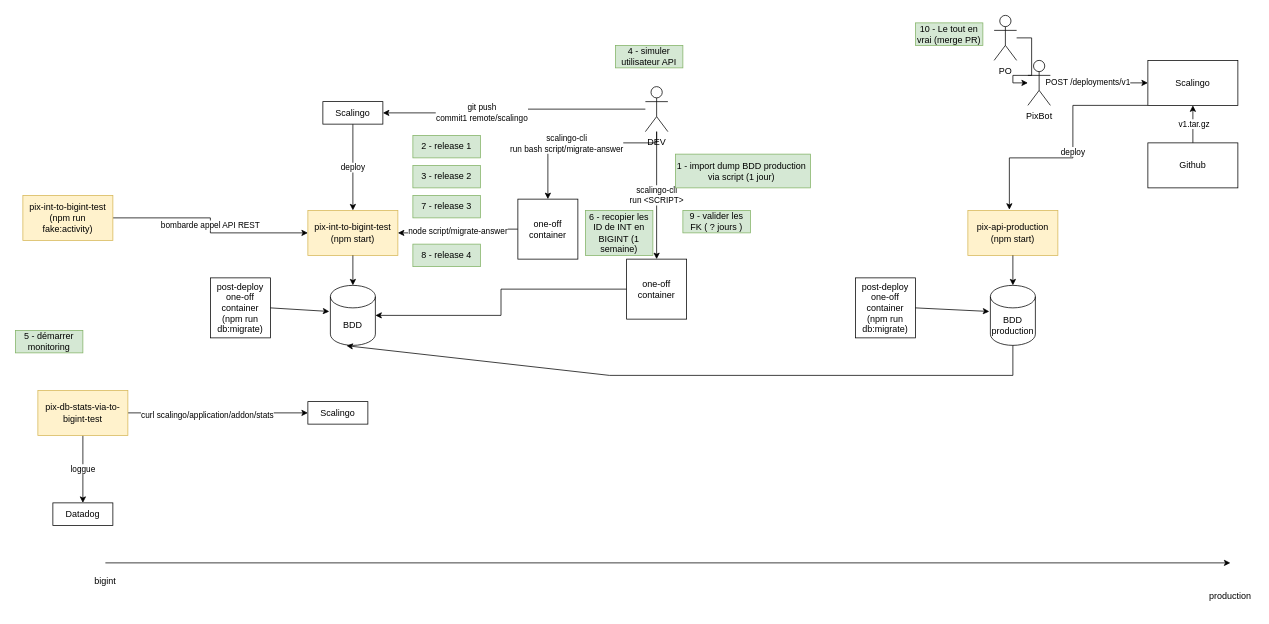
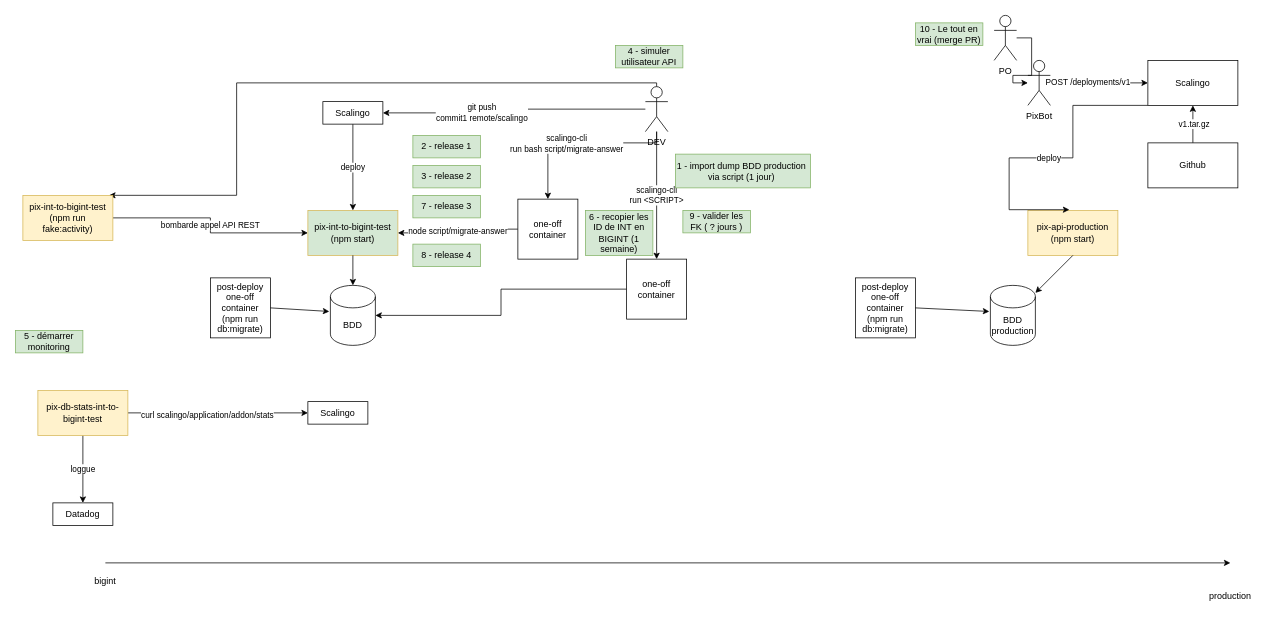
edge "DEV" -> "pix-int-to-bigint-test (npm run fake:activity)": added
node "pix-int-to-bigint-test (npm start)": fillcolor #fff2cc -> #d5e8d4
node "pix-api-production (npm start)": moved (1013, 233) -> (1073, 233)
edge "BDD production" -> "BDD": removed
node "pix-db-stats-via-to-bigint-test": label "pix-db-stats-via-to-bigint-test" -> "pix-db-stats-int-to-bigint-test"
